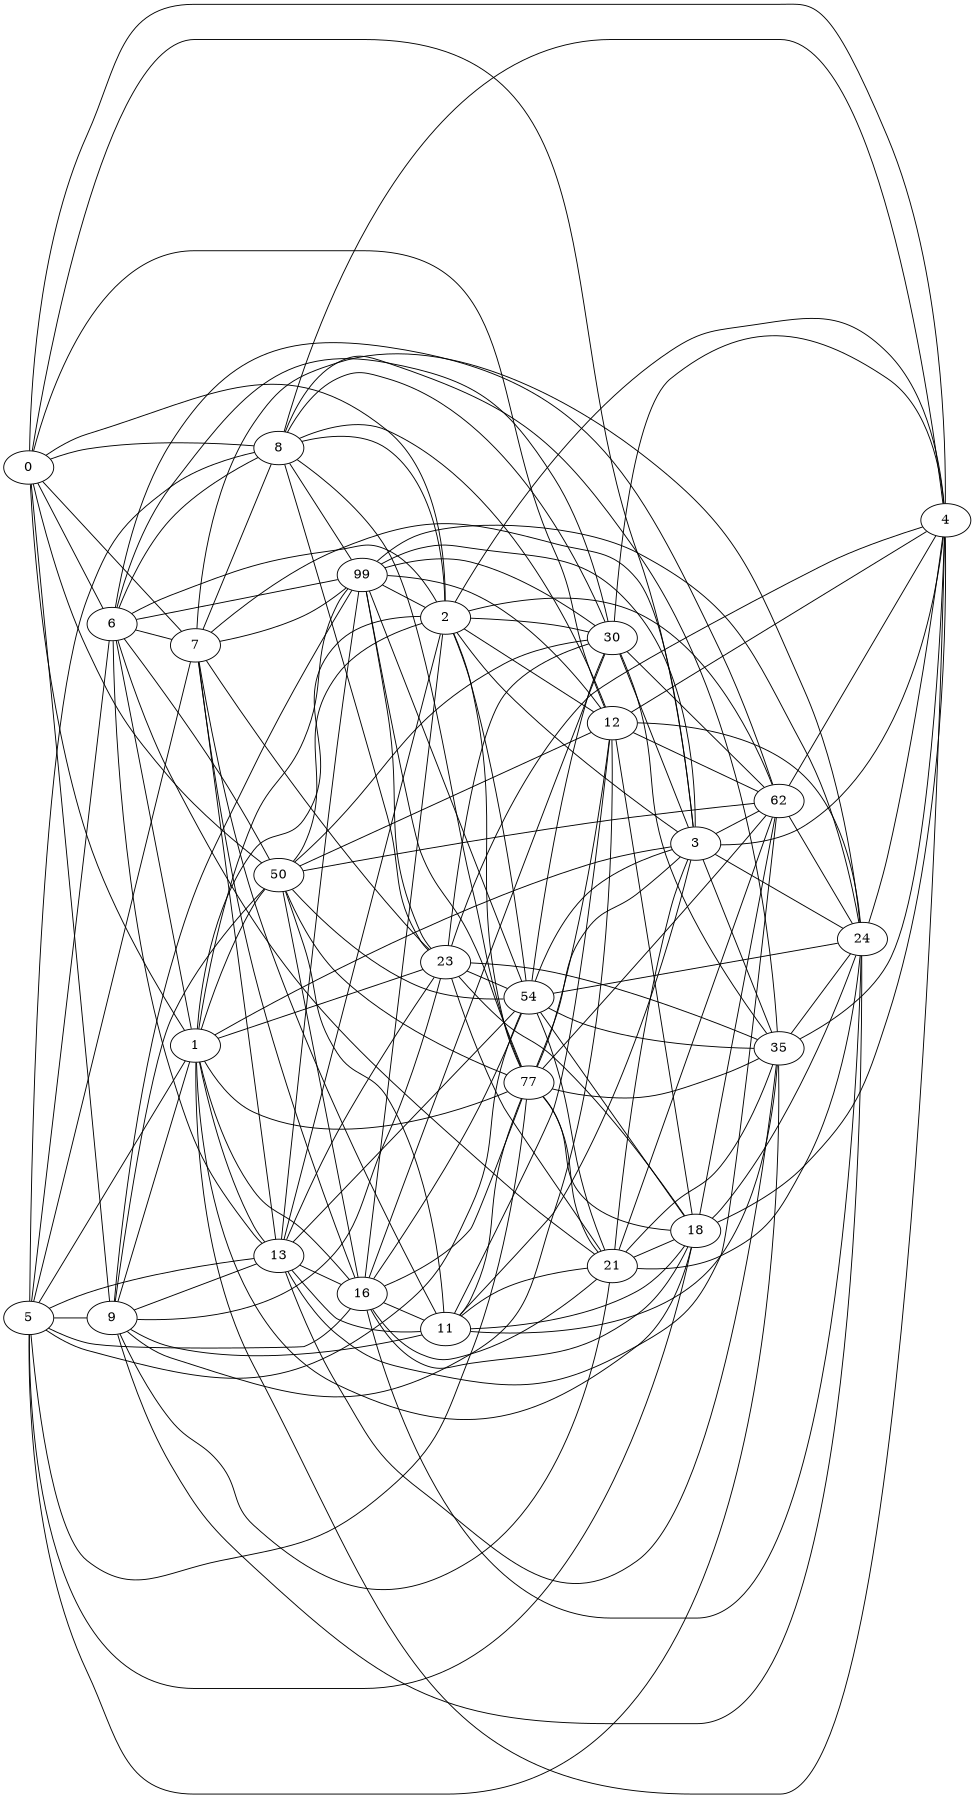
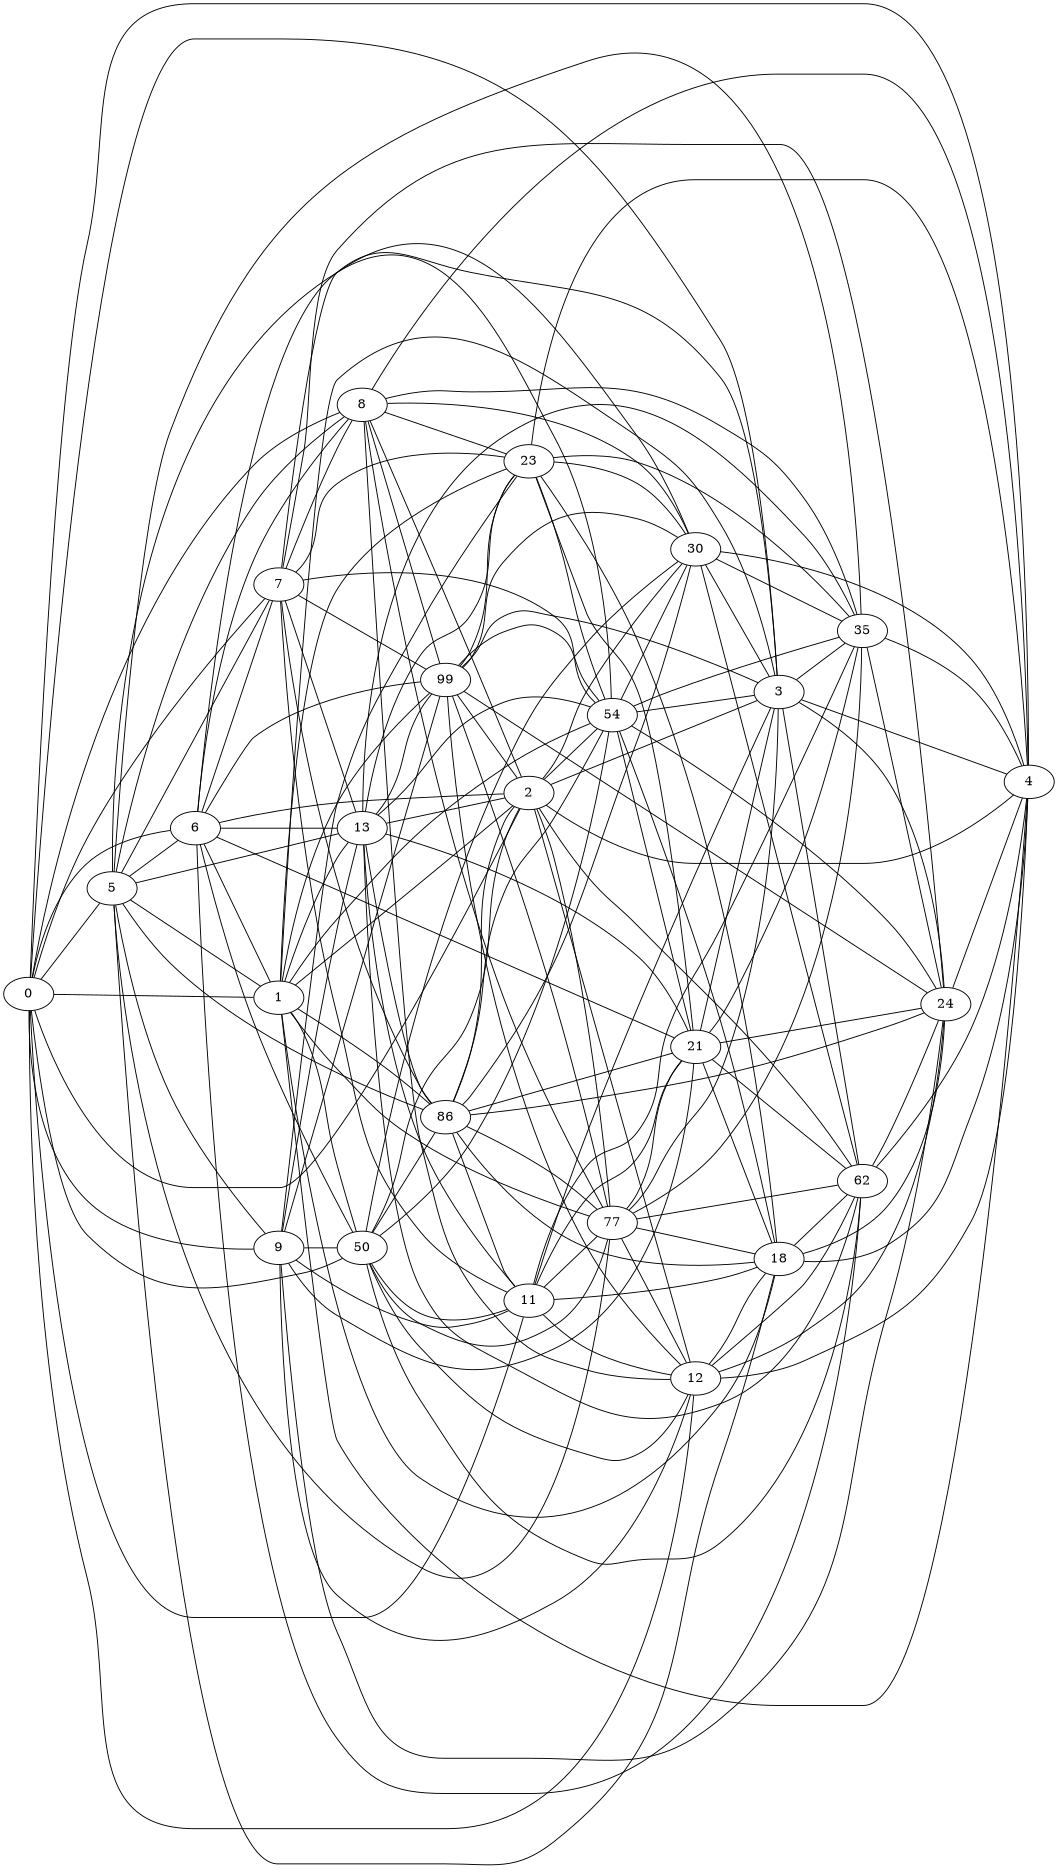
edge "7" -- "54": added
edge "13" -- "21": added
edge "5" -- "0": added
edge "1" -- "9": now "1" -- "54"
node "16": label "16" -> "86"
edge "0" -- "11": added
